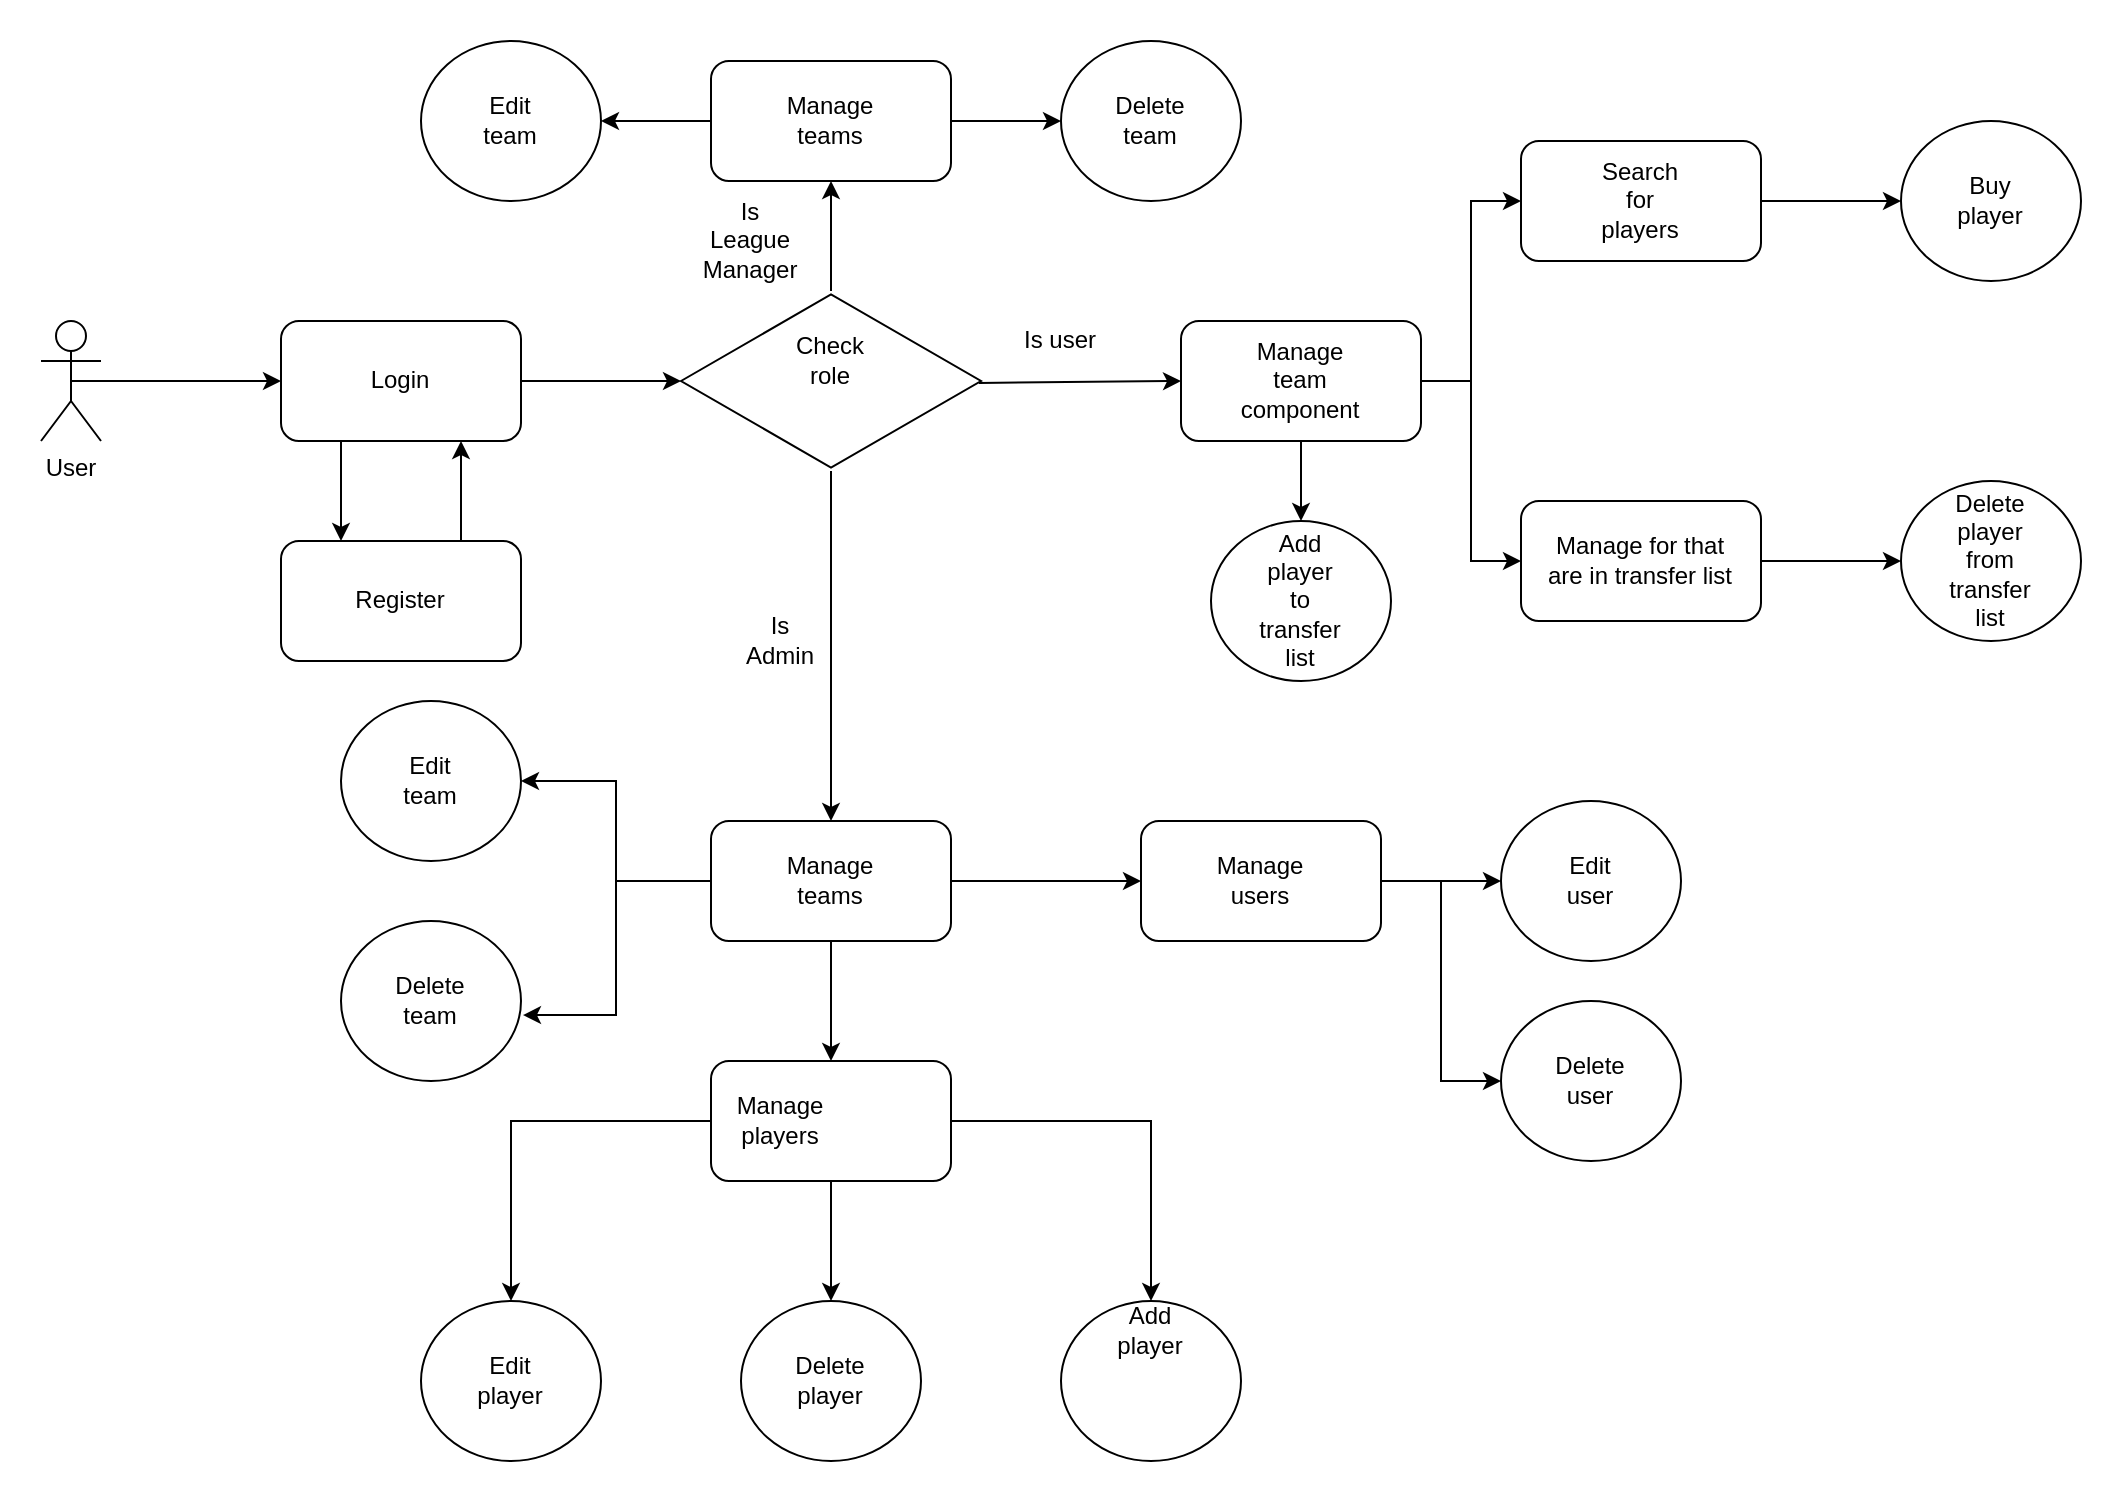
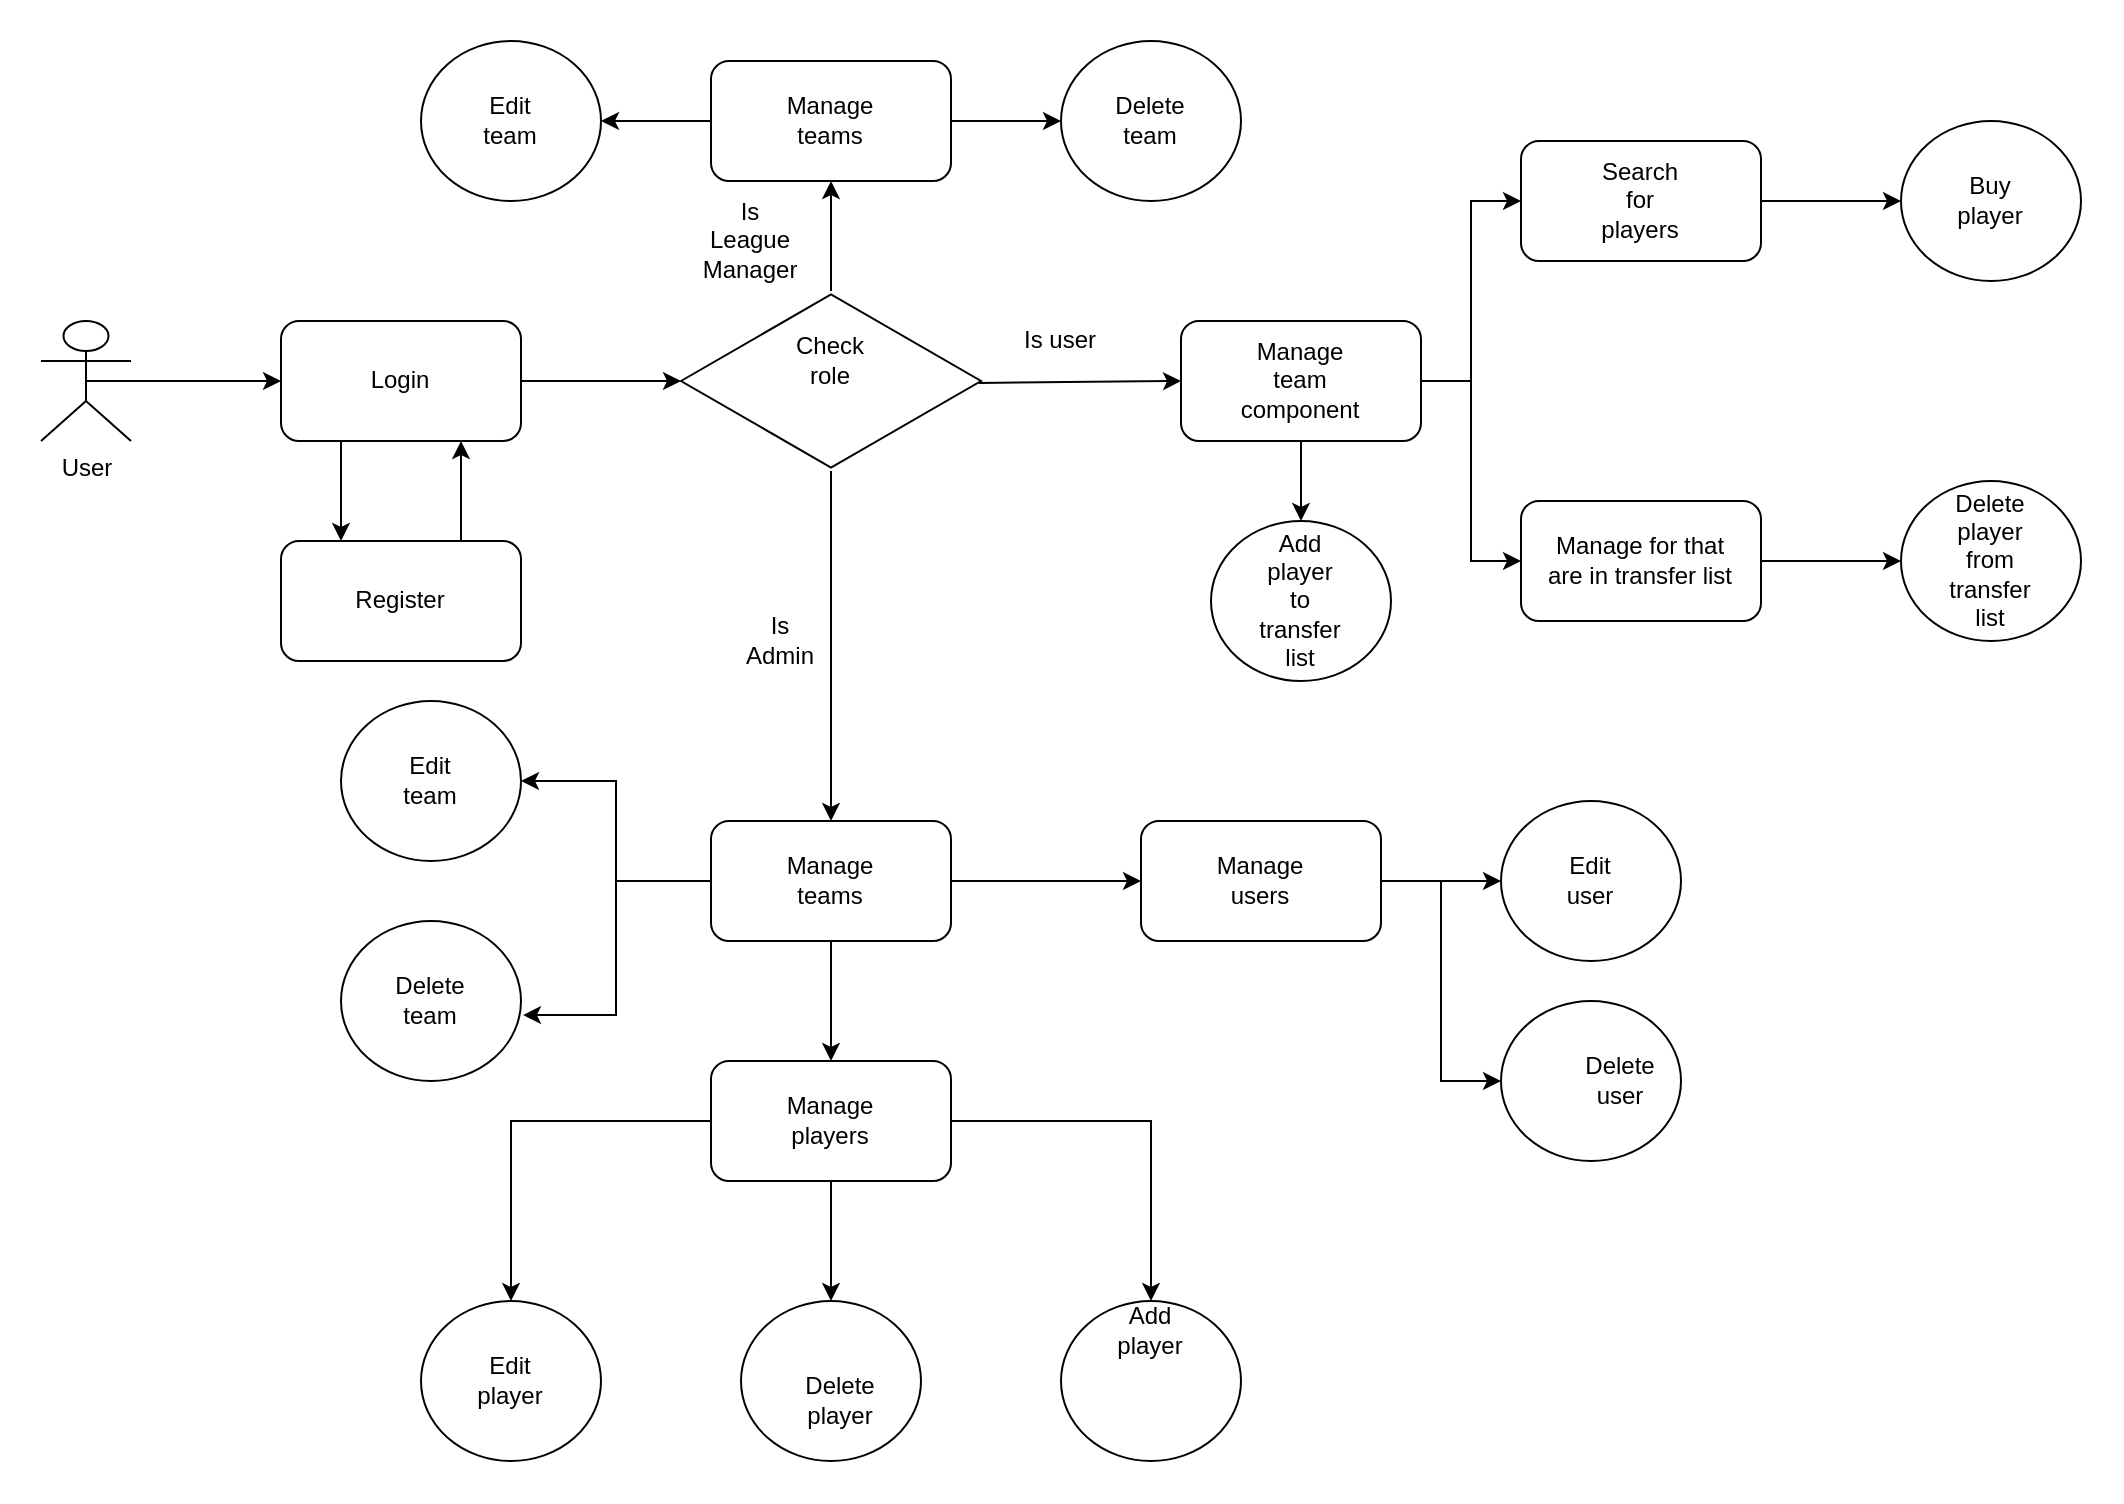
node "User": size 60x120 -> 90x120
node "Delete user": moved (1591, 1081) -> (1621, 1081)
node "Manage players": moved (781, 1121) -> (831, 1121)
node "Delete player": moved (831, 1381) -> (841, 1401)
